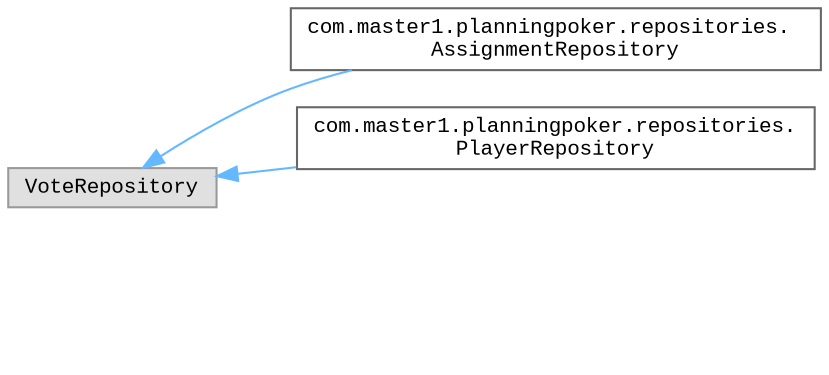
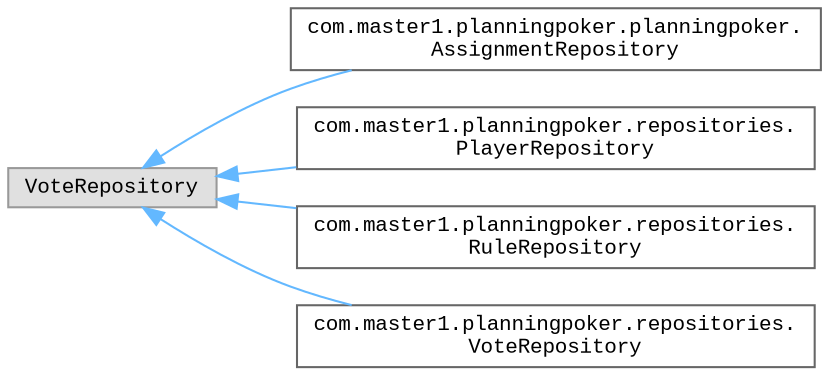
node "com.master1.planningpoker.repositories. AssignmentRepository": label "com.master1.planningpoker.repositories. AssignmentRepository" -> "com.master1.planningpoker.planningpoker. AssignmentRepository"
node "com.master1.planningpoker.repositories. RuleRepository": added
node "com.master1.planningpoker.repositories. VoteRepository": added
